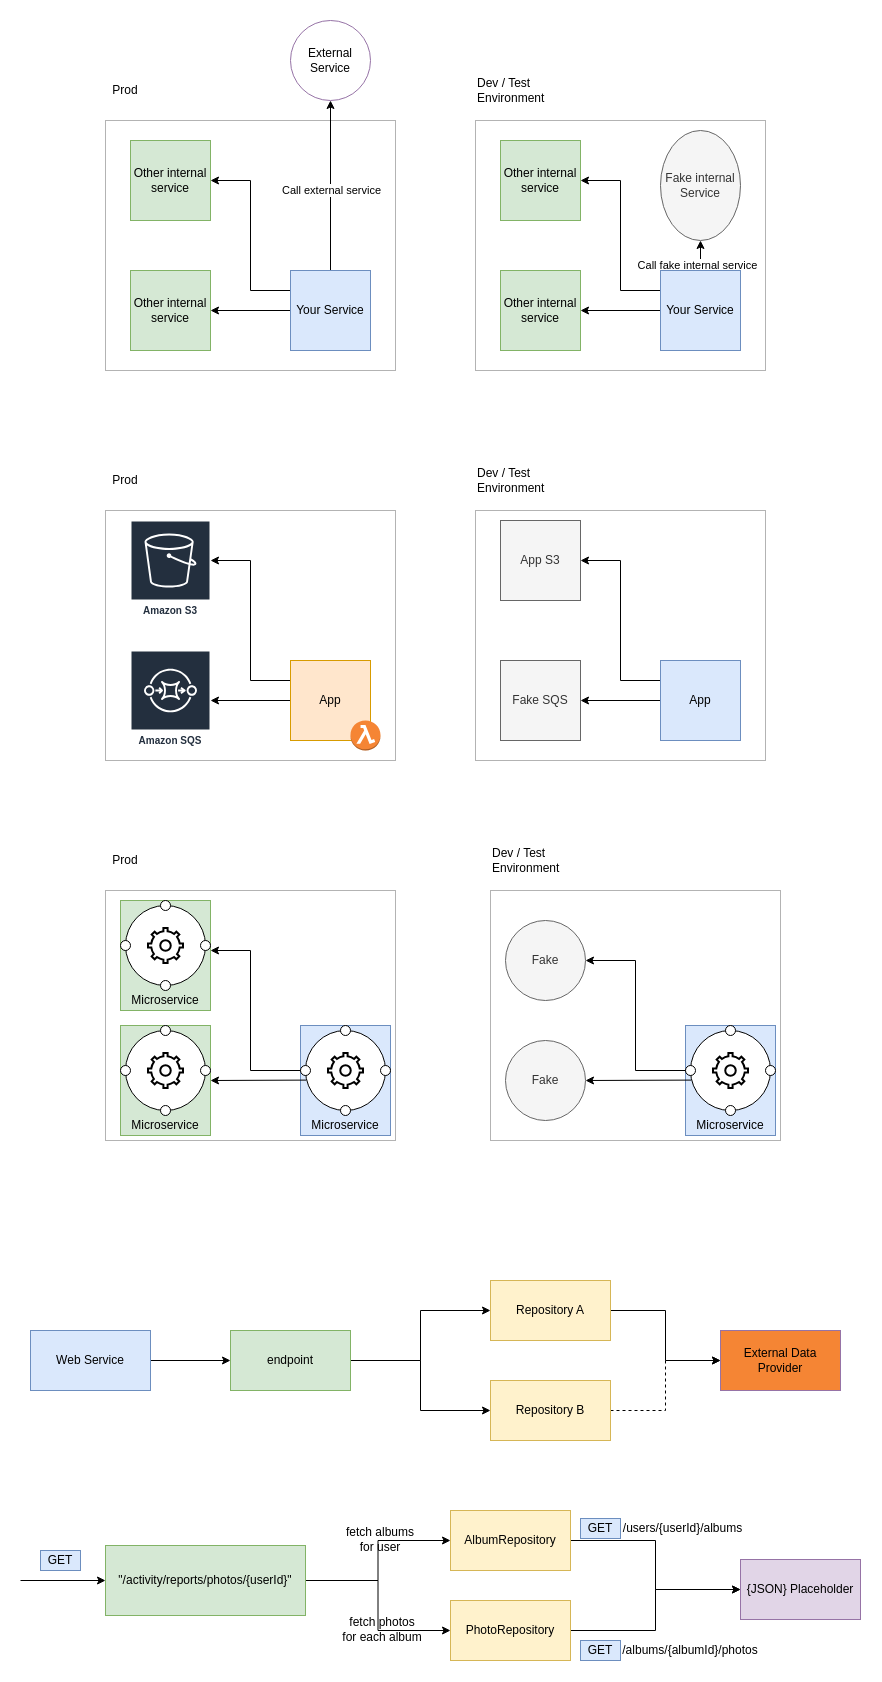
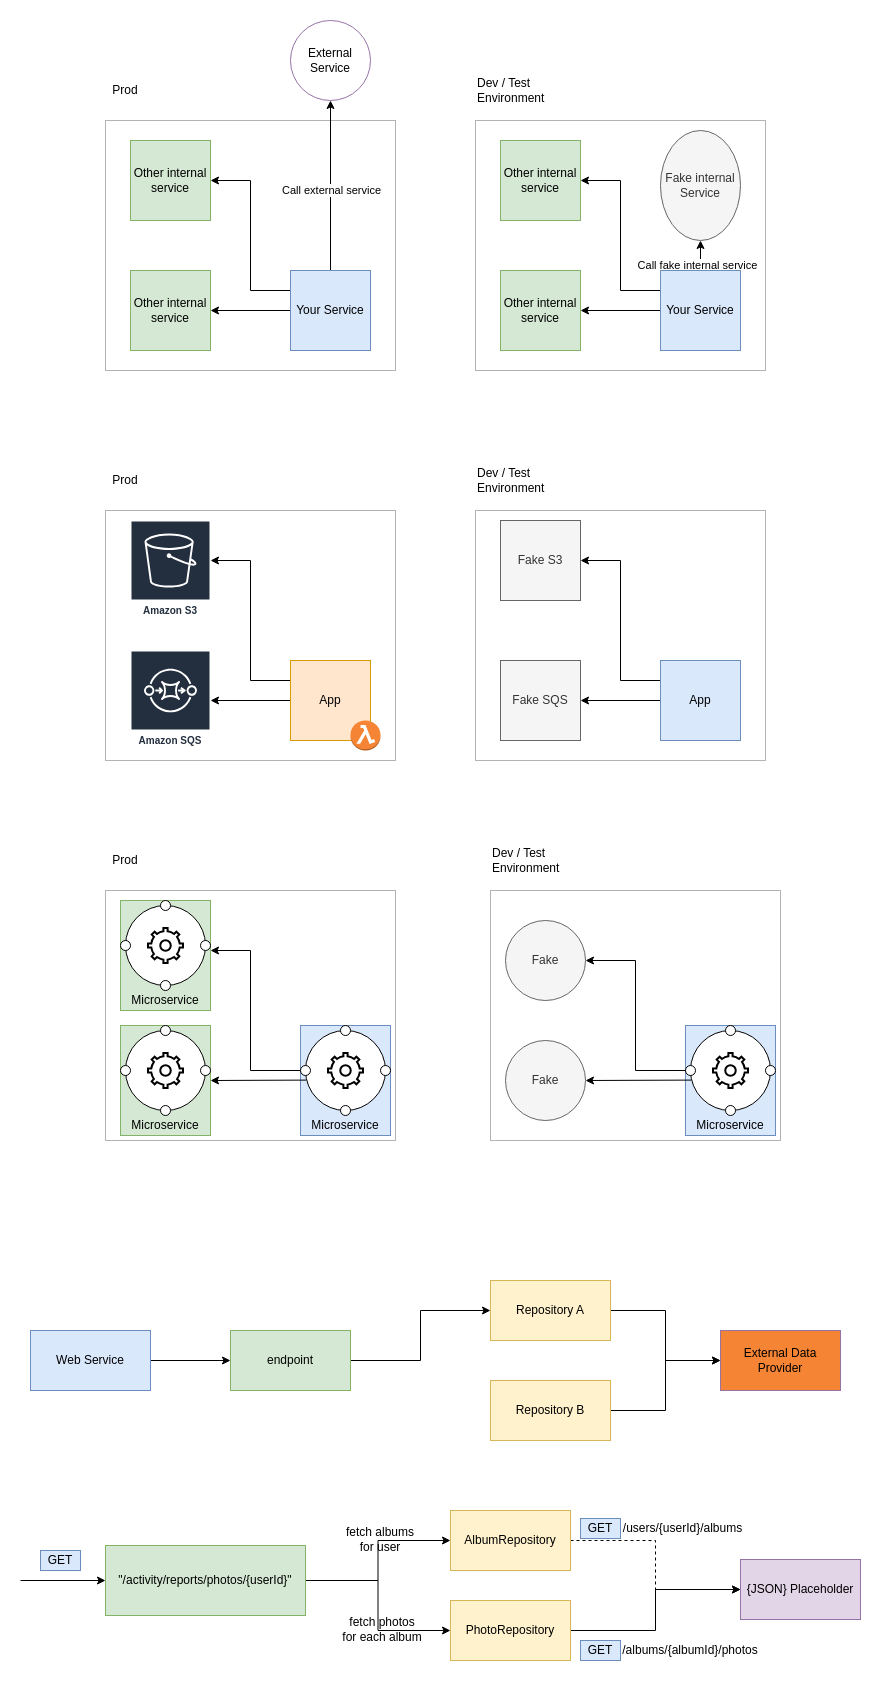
node "App S3": label "App S3" -> "Fake S3"
edge "endpoint" -> "Repository B": removed
edge "Repository B" -> "External Data Provider": style dashed -> solid
edge "AlbumRepository" -> "{JSON} Placeholder": style solid -> dashed
